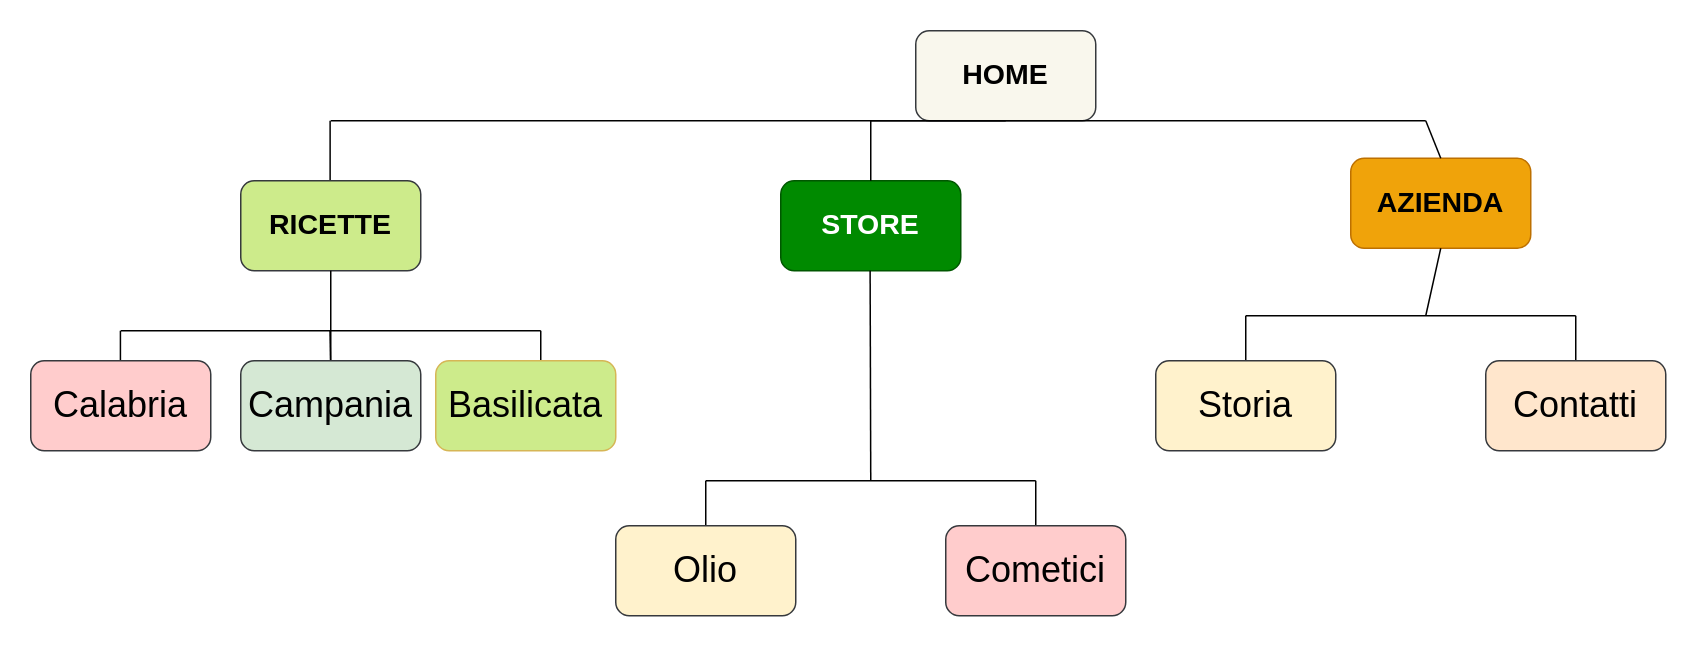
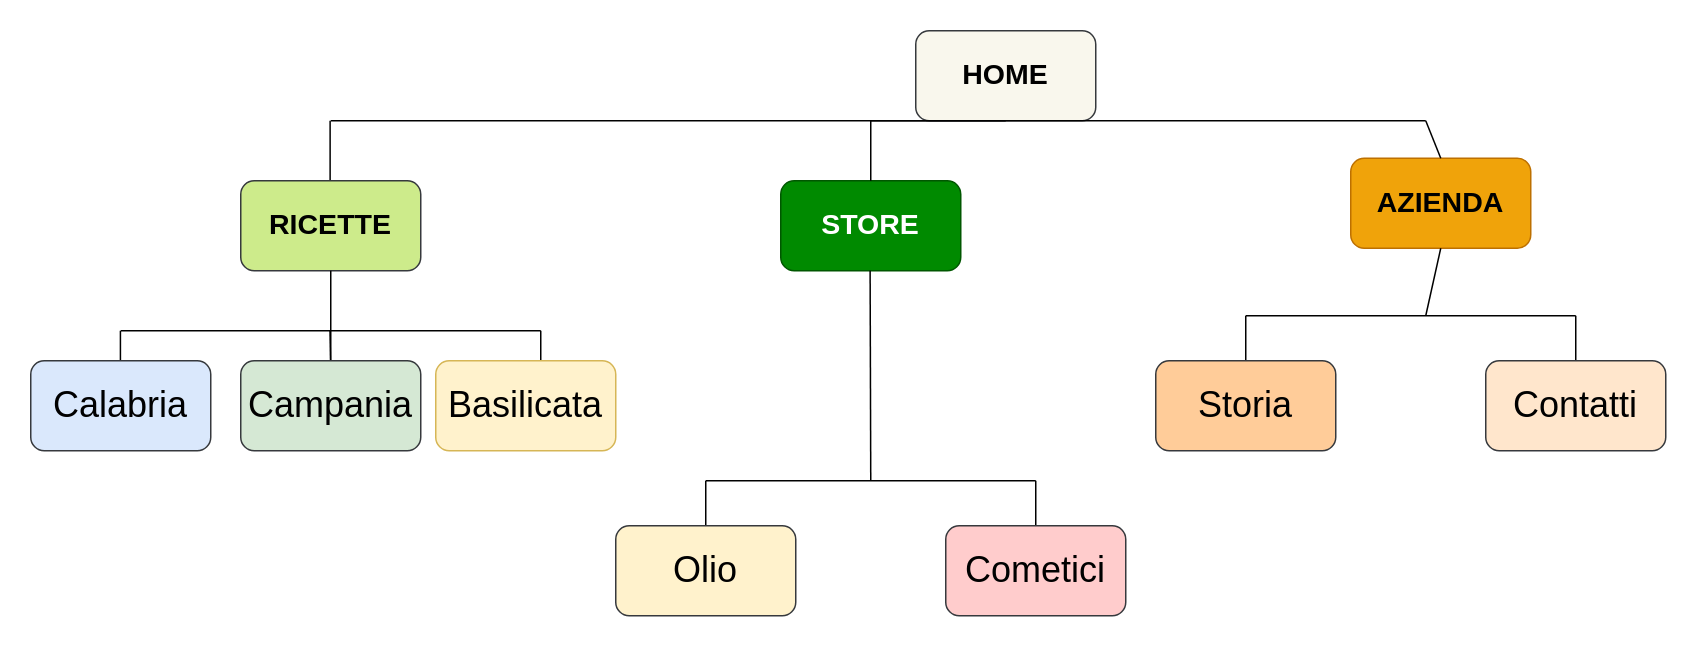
node "Calabria": fillcolor #ffcccc -> #dae8fc
node "Basilicata": fillcolor #cdeb8b -> #fff2cc
node "Storia": fillcolor #fff2cc -> #ffcc99
